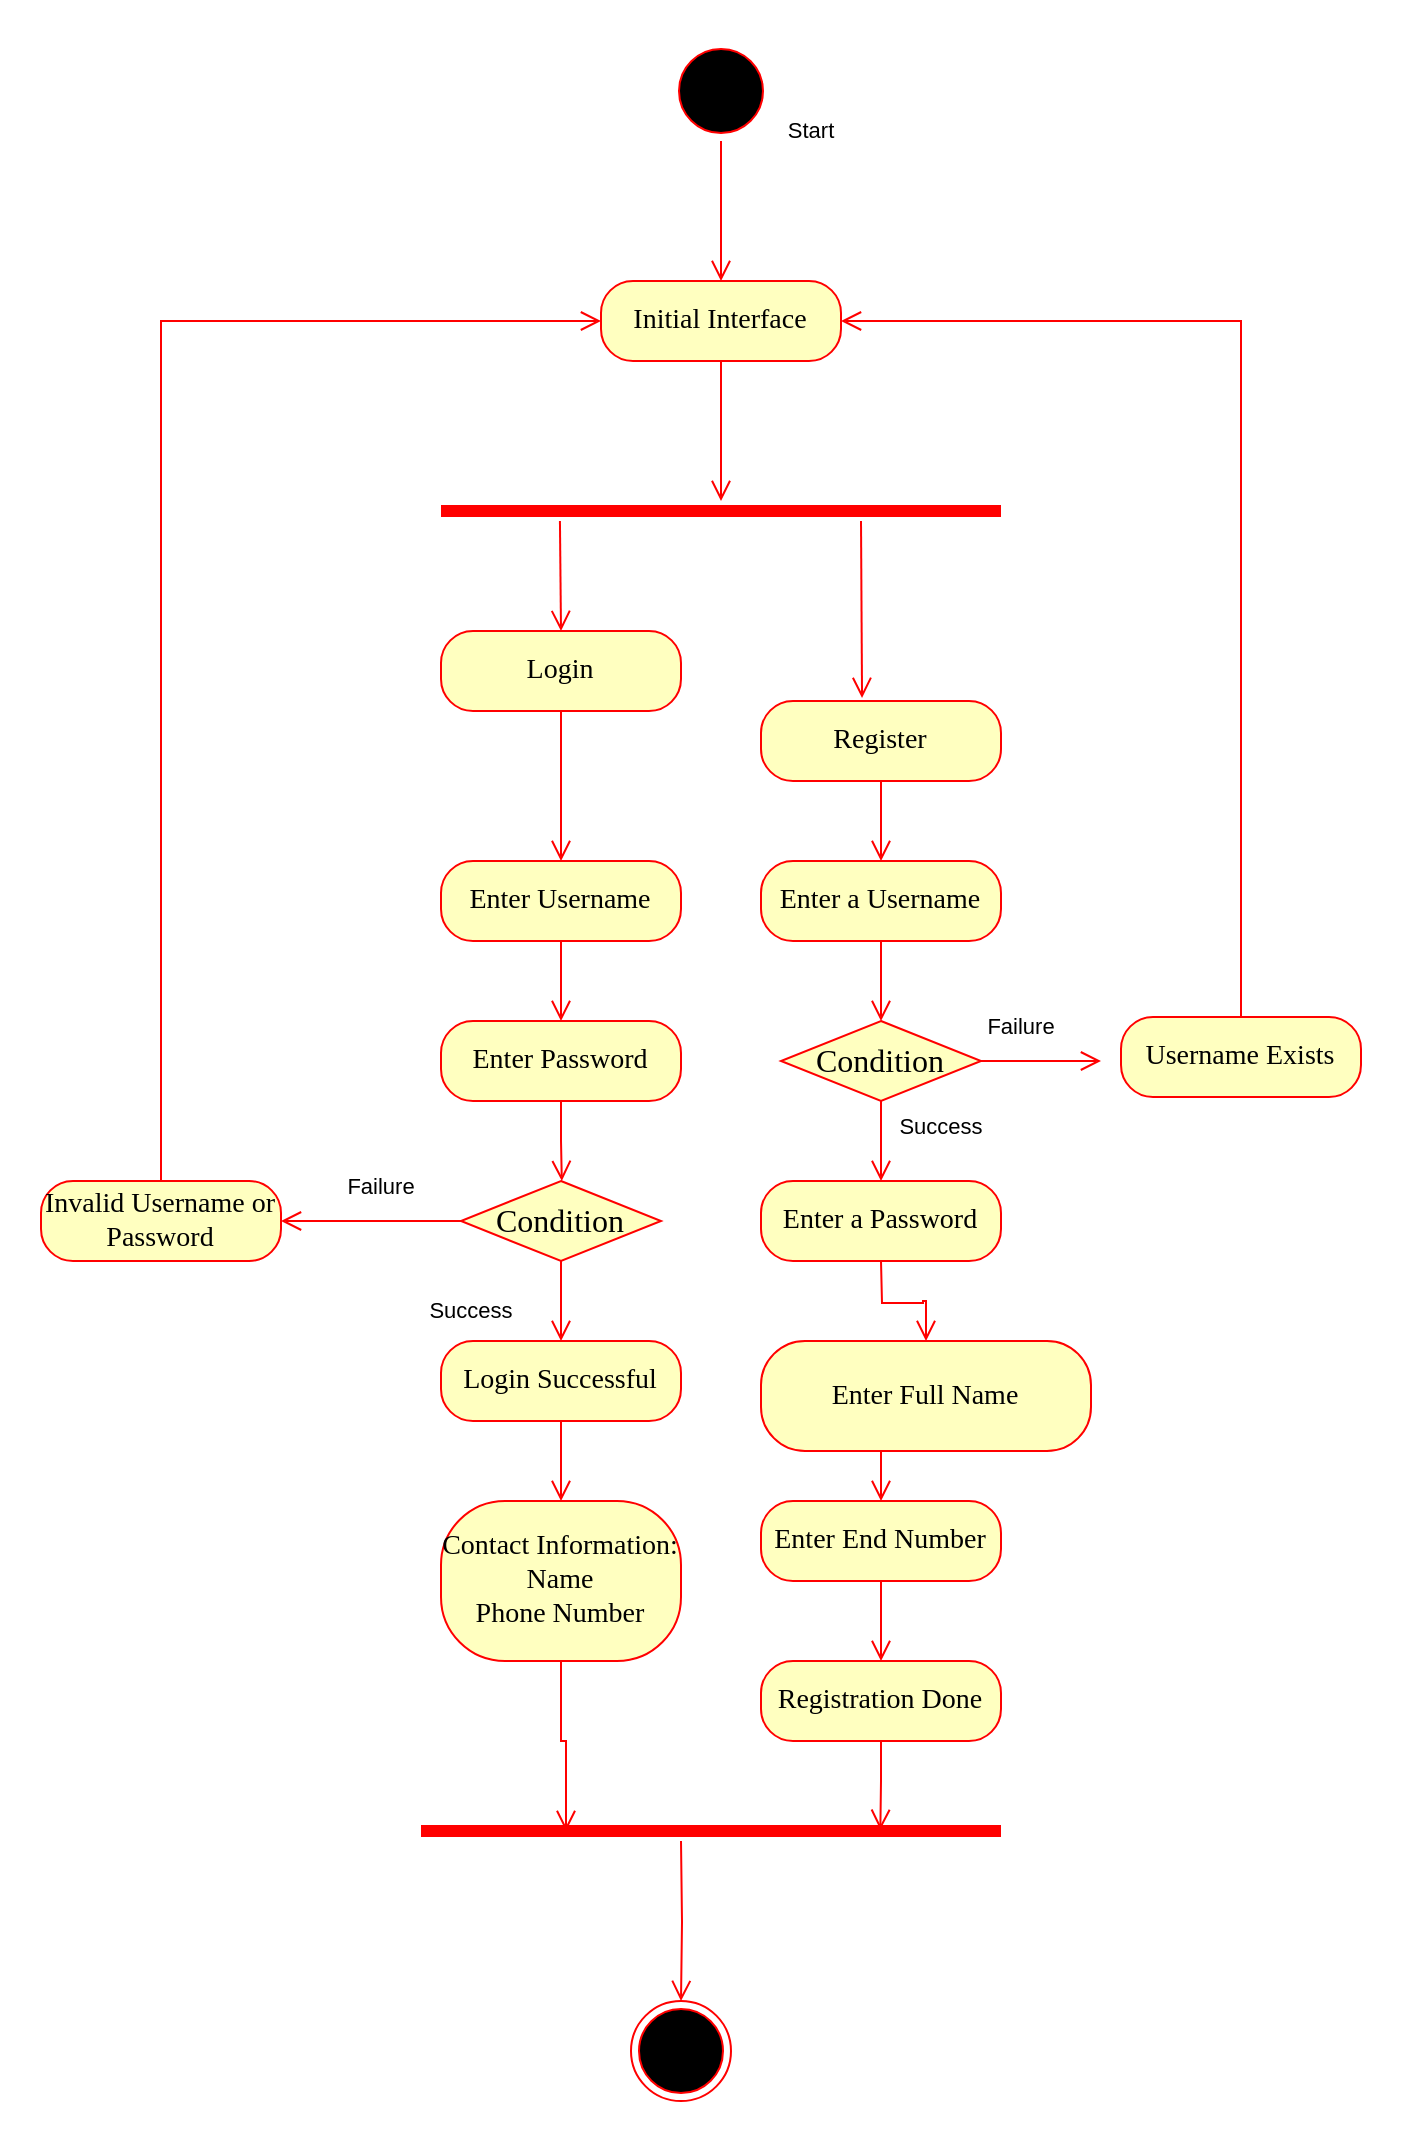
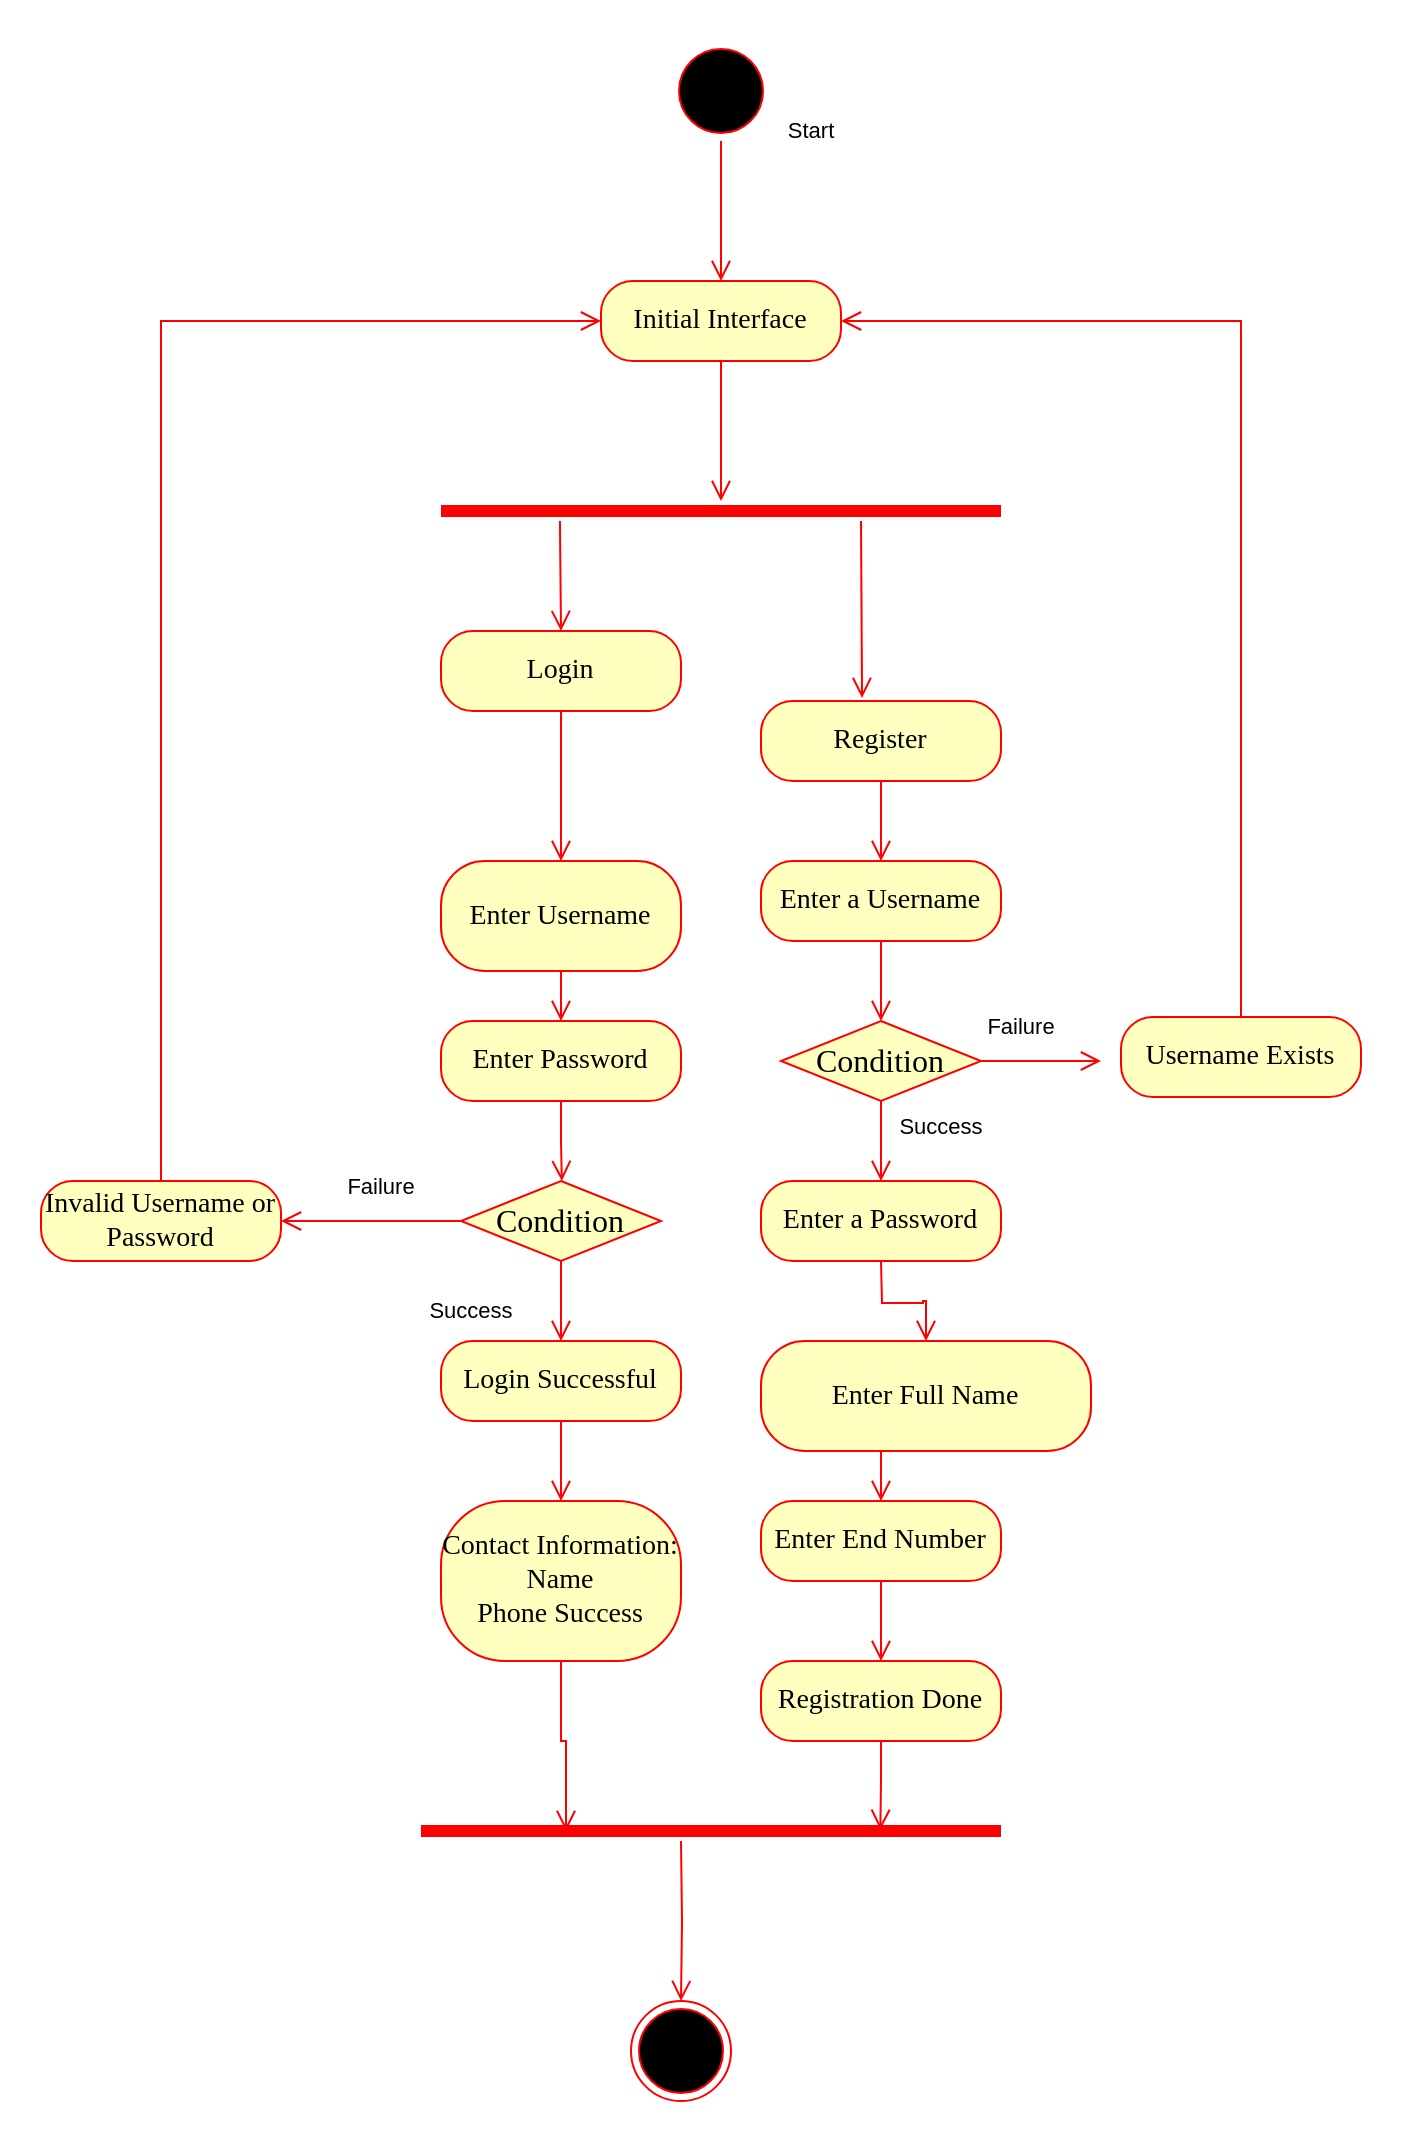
node "Enter Username": size 240x80 -> 240x110
node "Contact Information: Name Phone Number": label "Contact Information: Name Phone Number" -> "Contact Information: Name Phone Success"
